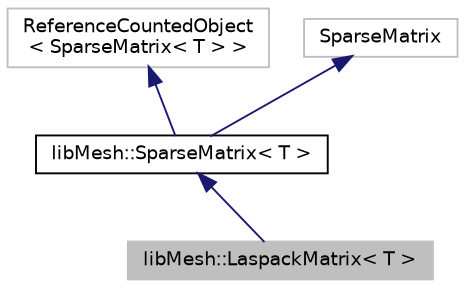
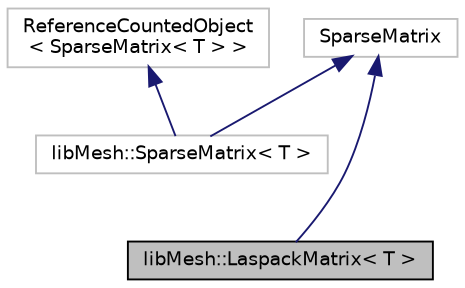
node "libMesh::SparseMatrix< T >": color black -> grey75
edge "libMesh::LaspackMatrix< T >" -> "libMesh::SparseMatrix< T >": now "libMesh::LaspackMatrix< T >" -> "SparseMatrix"
node "libMesh::LaspackMatrix< T >": color grey75 -> black
